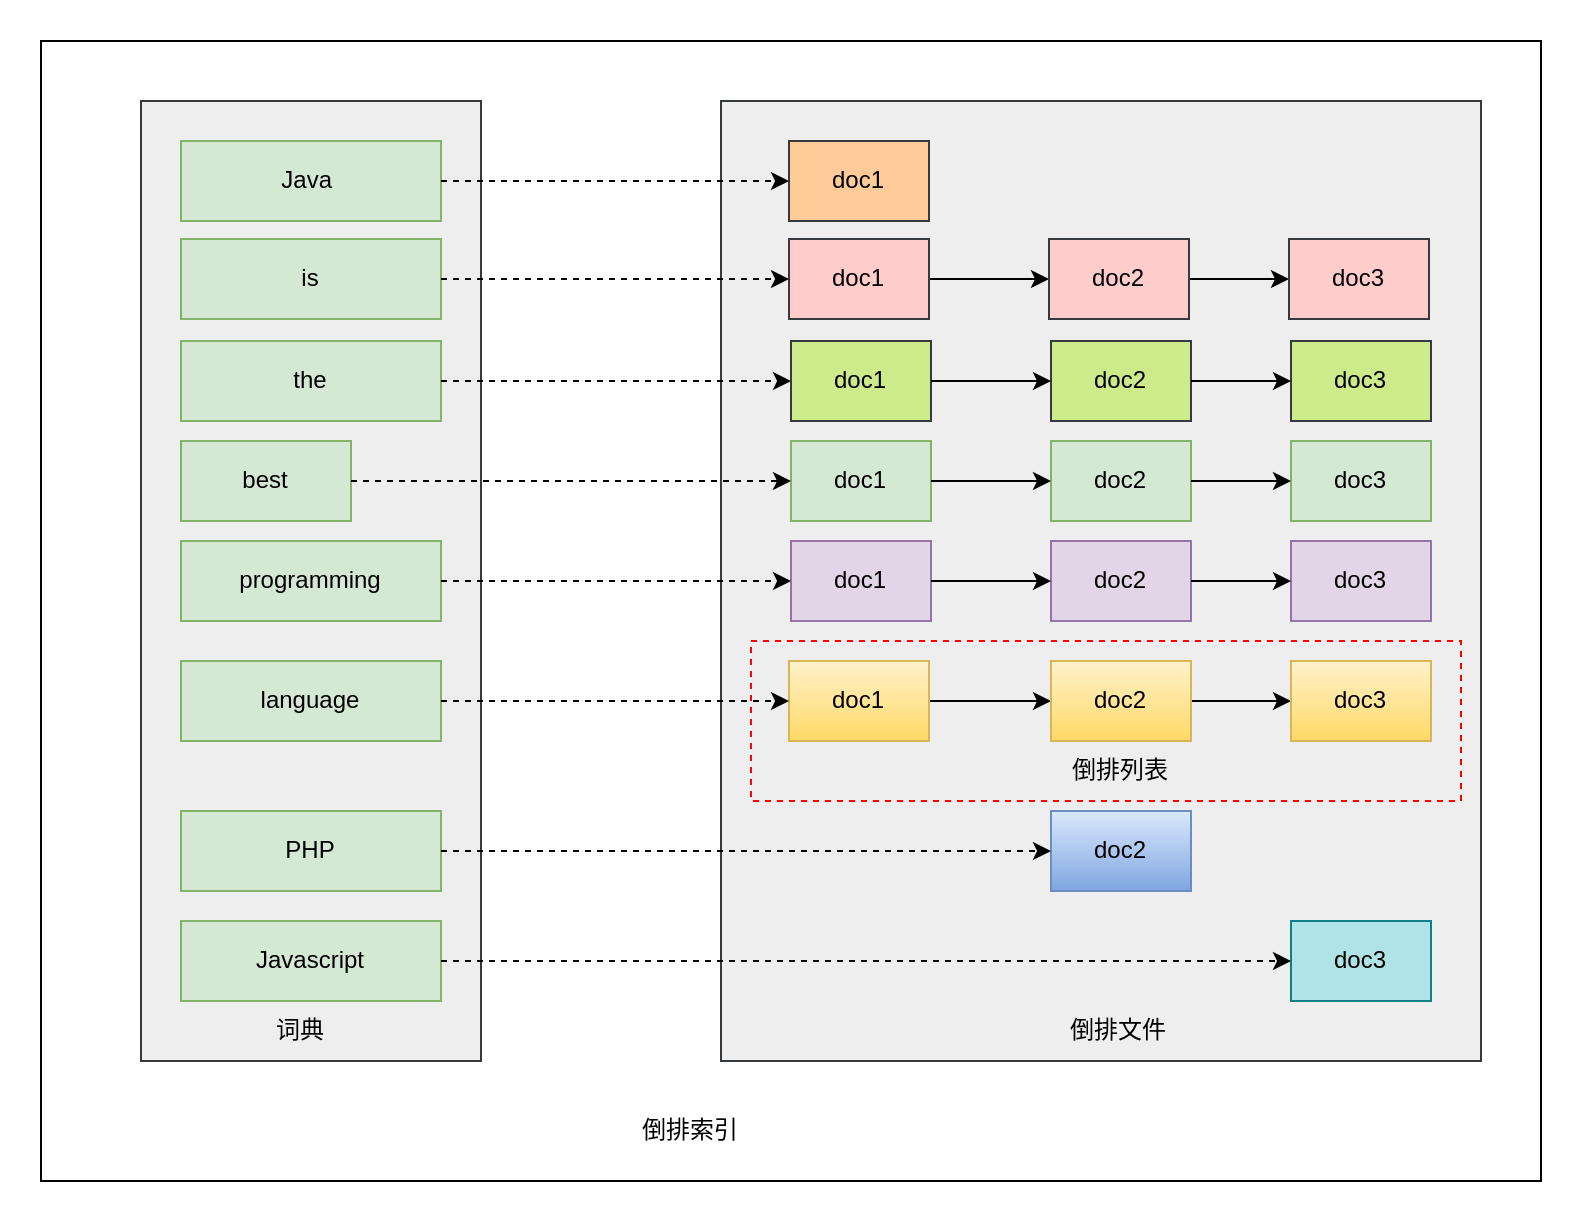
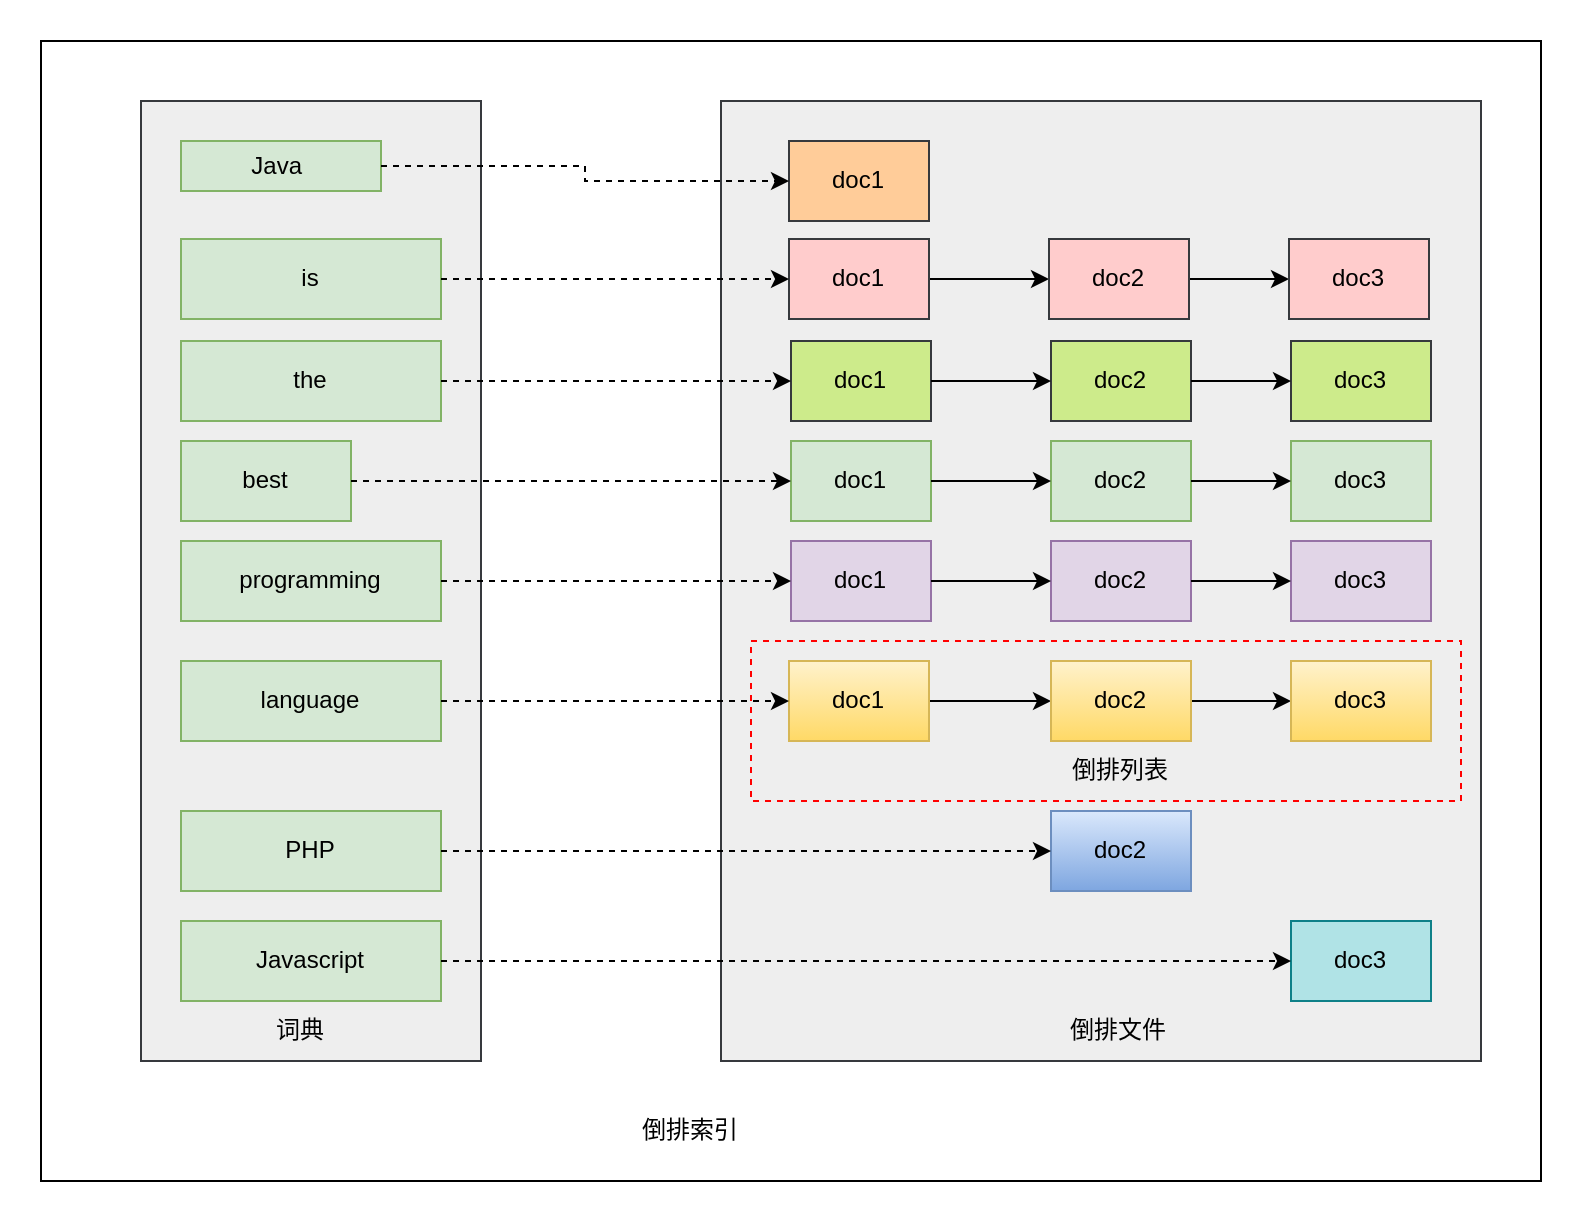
node "Java": size 260x80 -> 200x50
